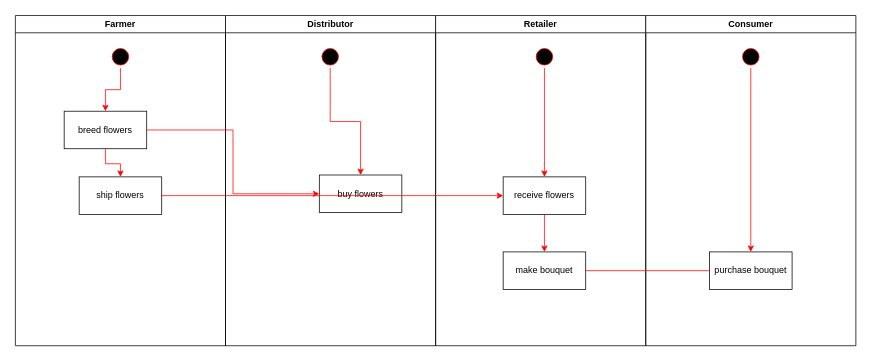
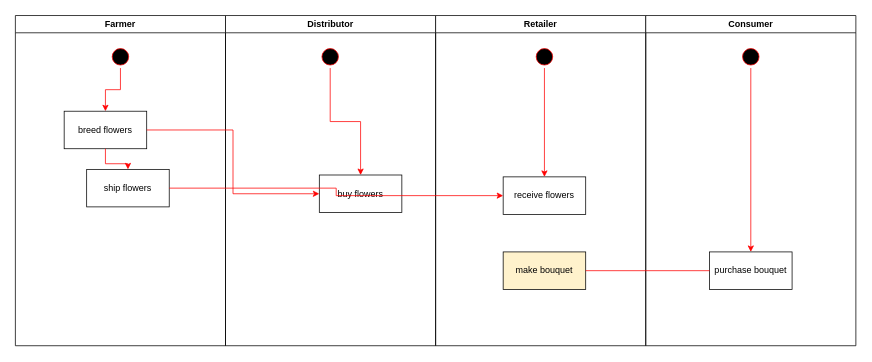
node "ship flowers": moved (120, 195) -> (128, 188)
edge "receive flowers" -> "make bouquet": removed
node "make bouquet": fillcolor #ffffff -> #fff2cc
